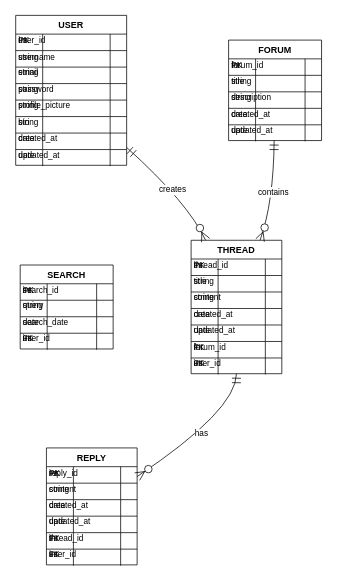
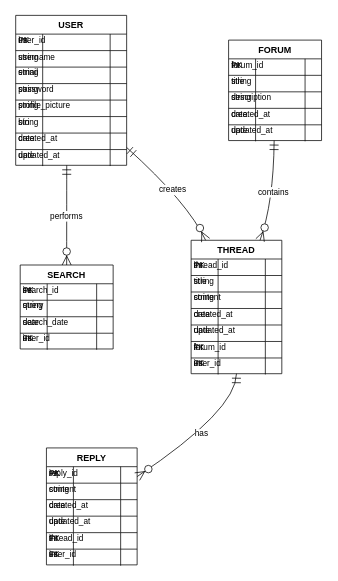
edge "USER" -- "SEARCH": added, label "performs"
